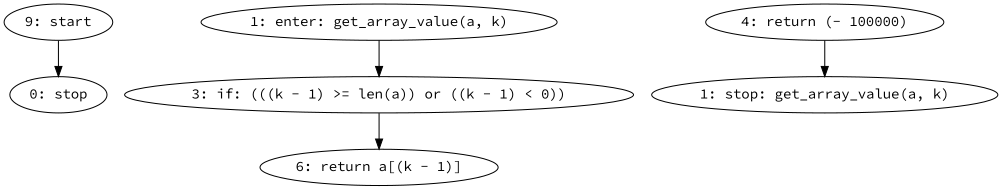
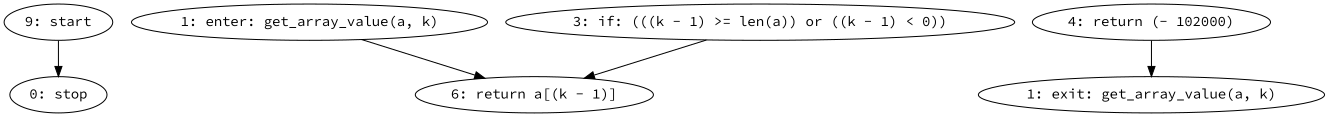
node "4: return (- 100000)": label "4: return (- 100000)" -> "4: return (- 102000)"
edge "1: enter: get_array_value(a, k)" -> "3: if: (((k - 1) >= len(a)) or ((k - 1) < 0))": now "1: enter: get_array_value(a, k)" -> "6: return a[(k - 1)]"
node "1: stop: get_array_value(a, k)": label "1: stop: get_array_value(a, k)" -> "1: exit: get_array_value(a, k)"
